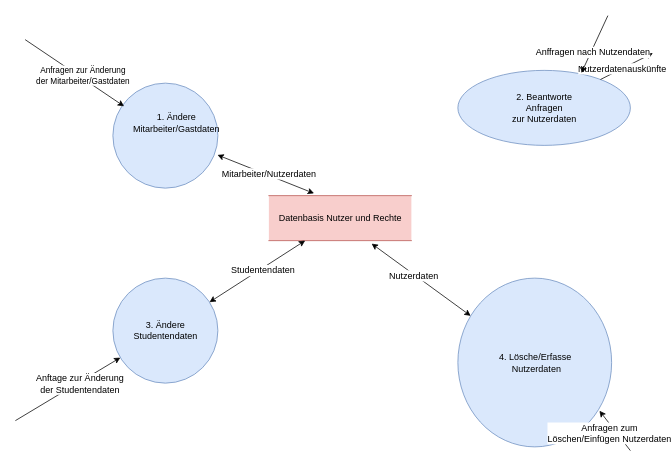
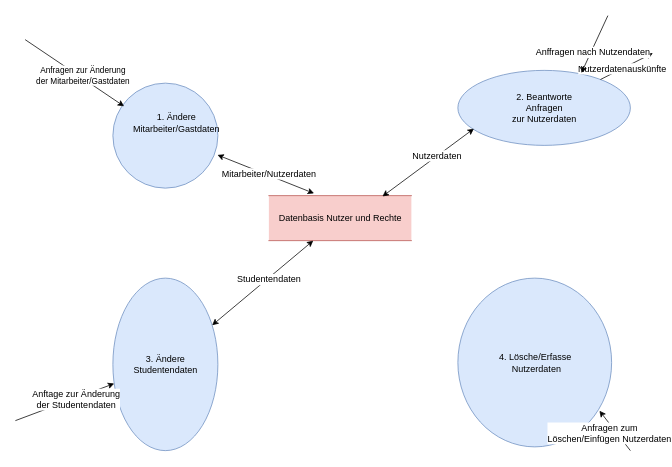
edge "2. Beantworte Anfragen zur Nutzerdaten" -- "Datenbasis Nutzer und Rechte": added, label "Nutzerdaten"
edge "Datenbasis Nutzer und Rechte" -- "4. Lösche/Erfasse Nutzerdaten": removed, label "Nutzerdaten"
node "3. Ändere Studentendaten": size 105x105 -> 105x173
